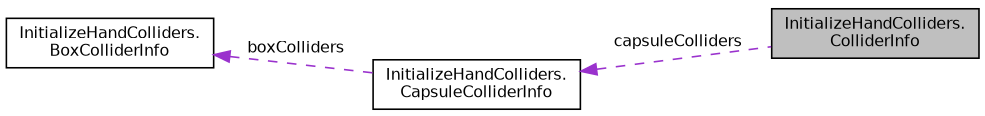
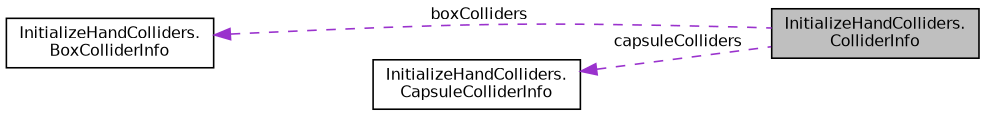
edge "InitializeHandColliders. CapsuleColliderInfo" -> "InitializeHandColliders. BoxColliderInfo": now "InitializeHandColliders. ColliderInfo" -> "InitializeHandColliders. BoxColliderInfo"
